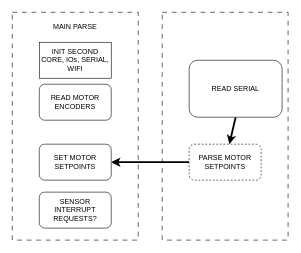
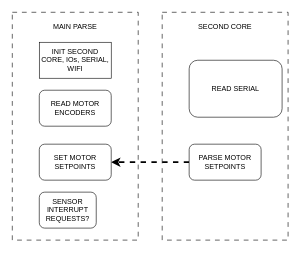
node "SECOND CORE": added
node "READ MOTOR ENCODERS": moved (75, 102) -> (75, 108)
edge "READ SERIAL" -> "PARSE MOTOR SETPOINTS": removed
edge "PARSE MOTOR SETPOINTS" -> "SET MOTOR SETPOINTS": style solid -> dashed
node "PARSE MOTOR SETPOINTS": style dashed -> solid
node "SENSOR INTERRUPT REQUESTS?": size 72x36 -> 57x36
